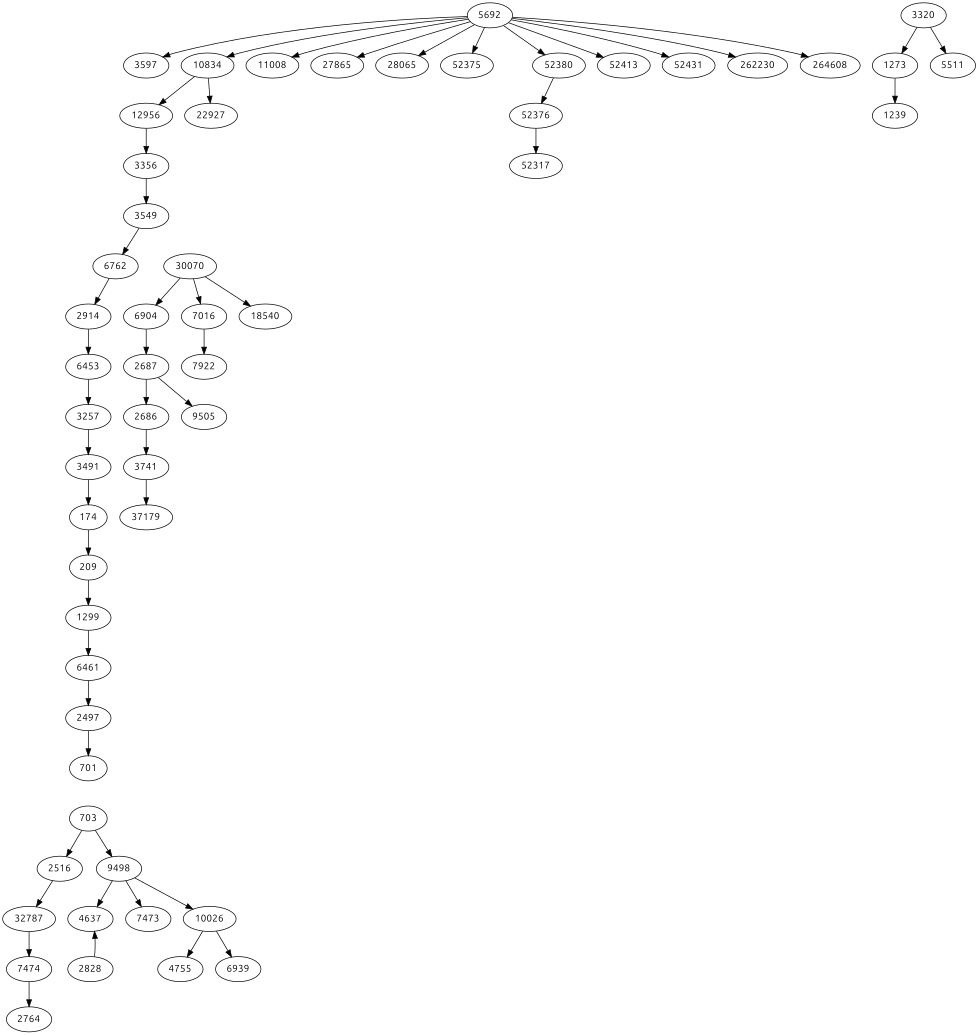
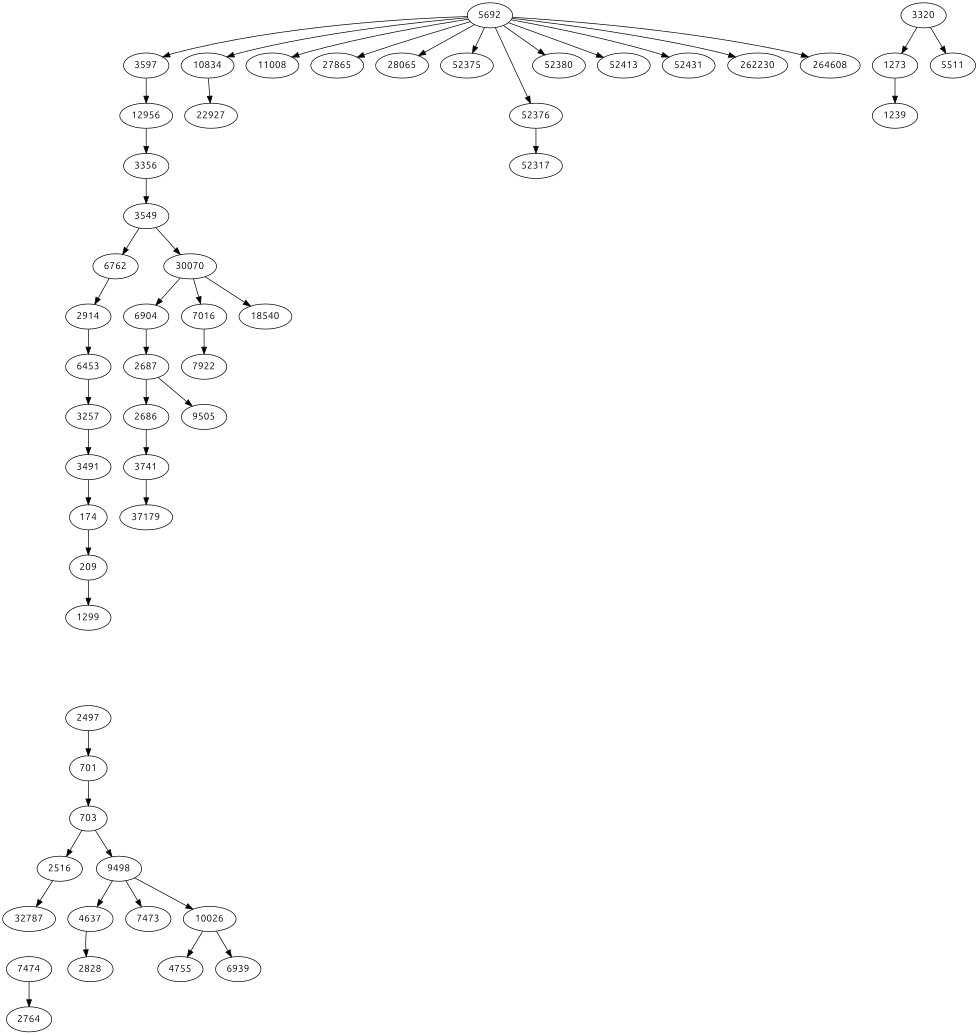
edge "52380" -> "52376": now "5692" -> "52376"
edge "10834" -> "12956": now "3597" -> "12956"
edge "3549" -> "30070": added
node "6461": removed
edge "701" -> "703": added
edge "32787" -> "7474": removed
edge "2828" -> "4637": reversed
